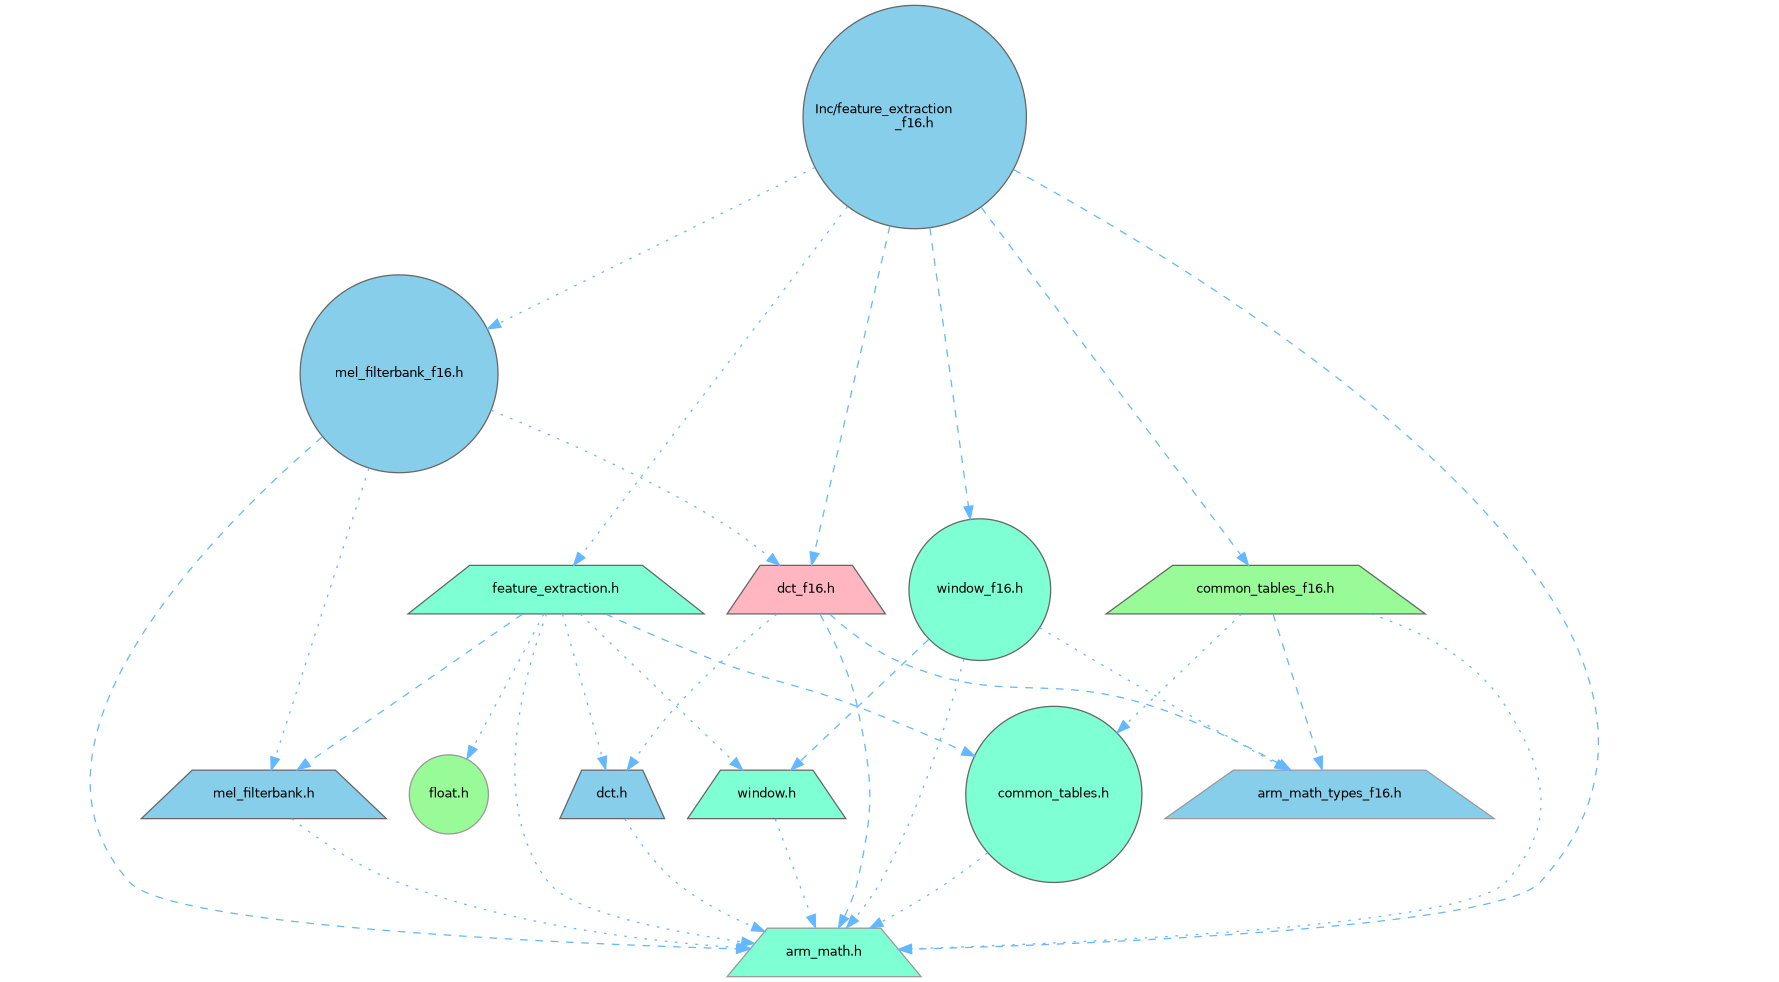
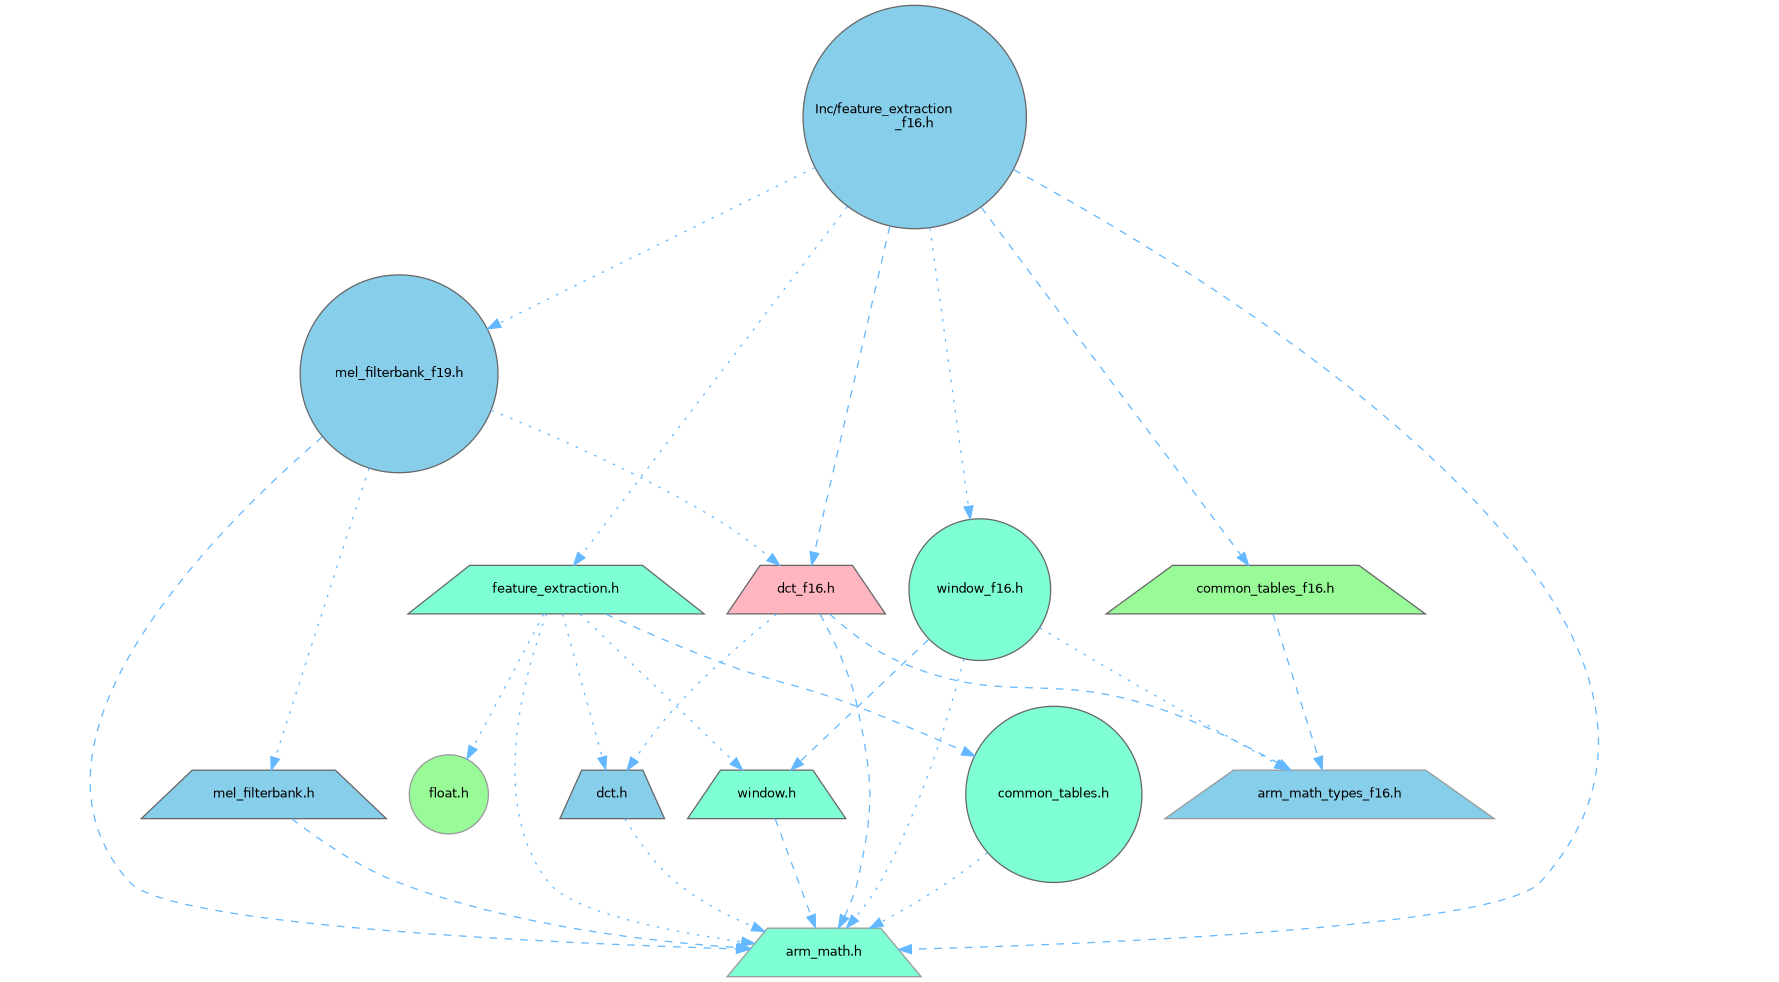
edge "Inc/feature_extraction _f16.h" -> "window_f16.h": style dashed -> dotted
node "mel_filterbank_f16.h": label "mel_filterbank_f16.h" -> "mel_filterbank_f19.h"
edge "common_tables_f16.h" -> "common_tables.h": removed
edge "feature_extraction.h" -> "mel_filterbank.h": removed
edge "window.h" -> "arm_math.h": style dotted -> dashed
edge "common_tables_f16.h" -> "arm_math.h": removed
edge "mel_filterbank.h" -> "arm_math.h": style dotted -> dashed
